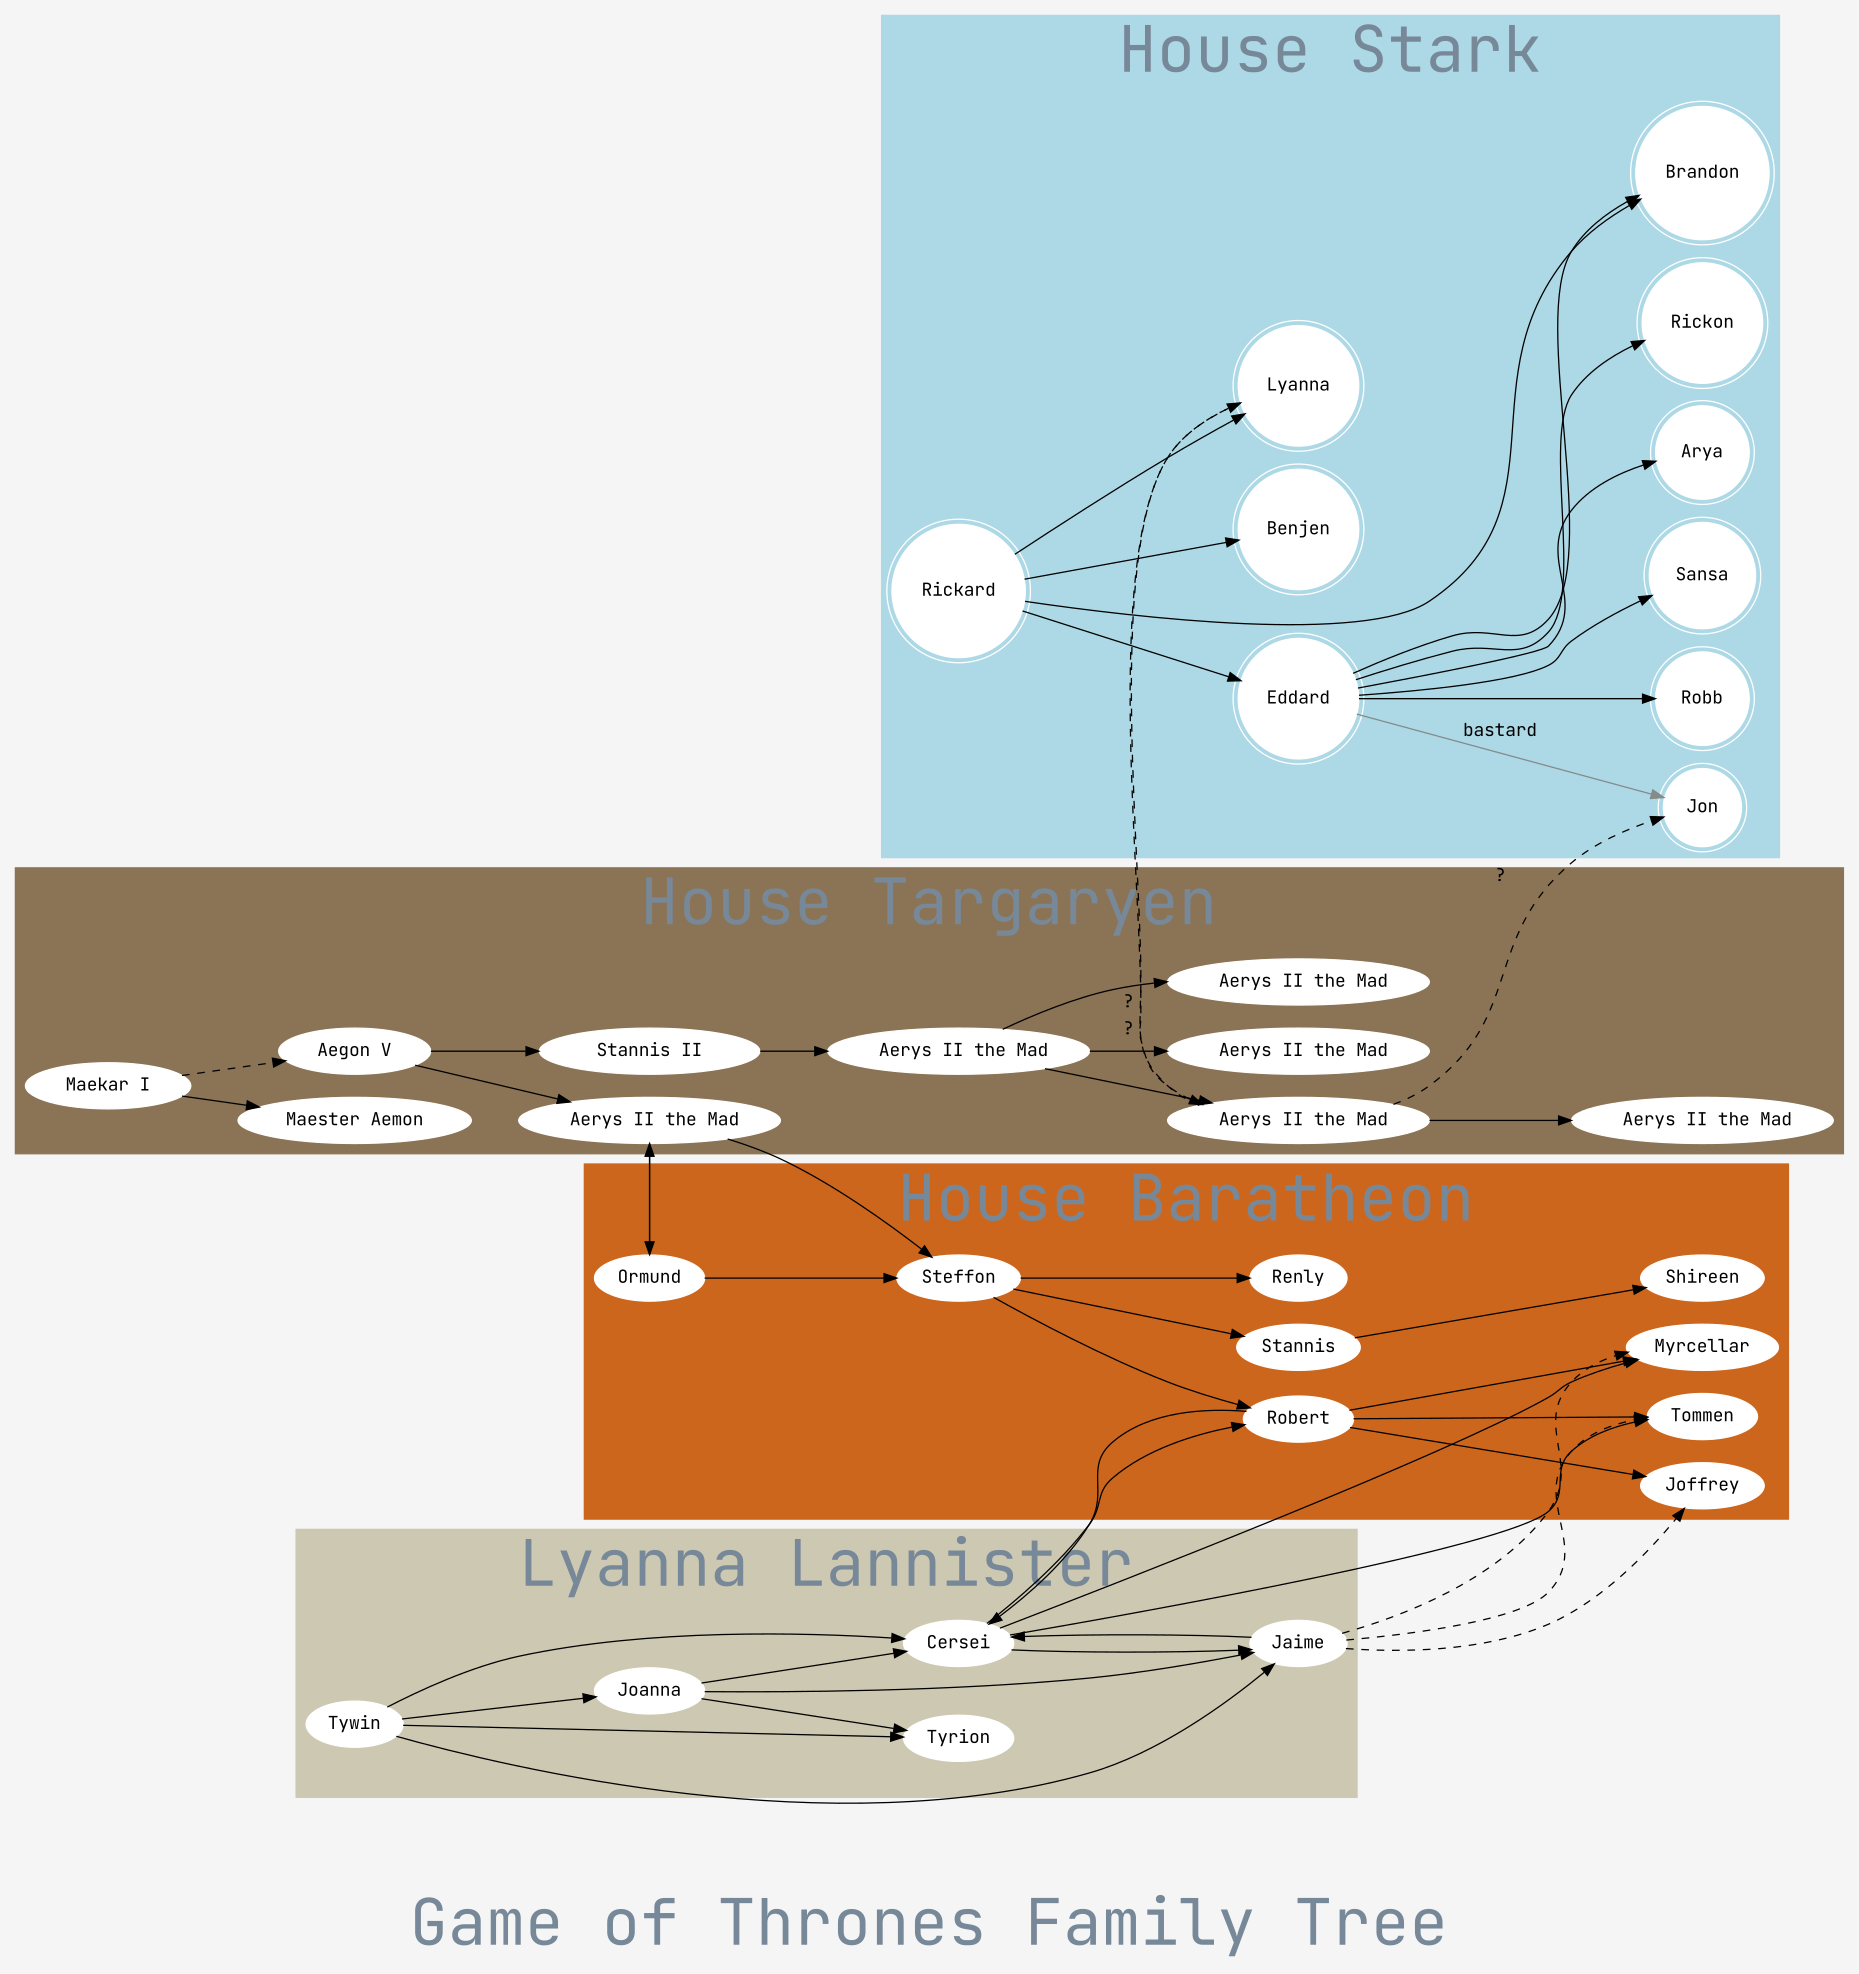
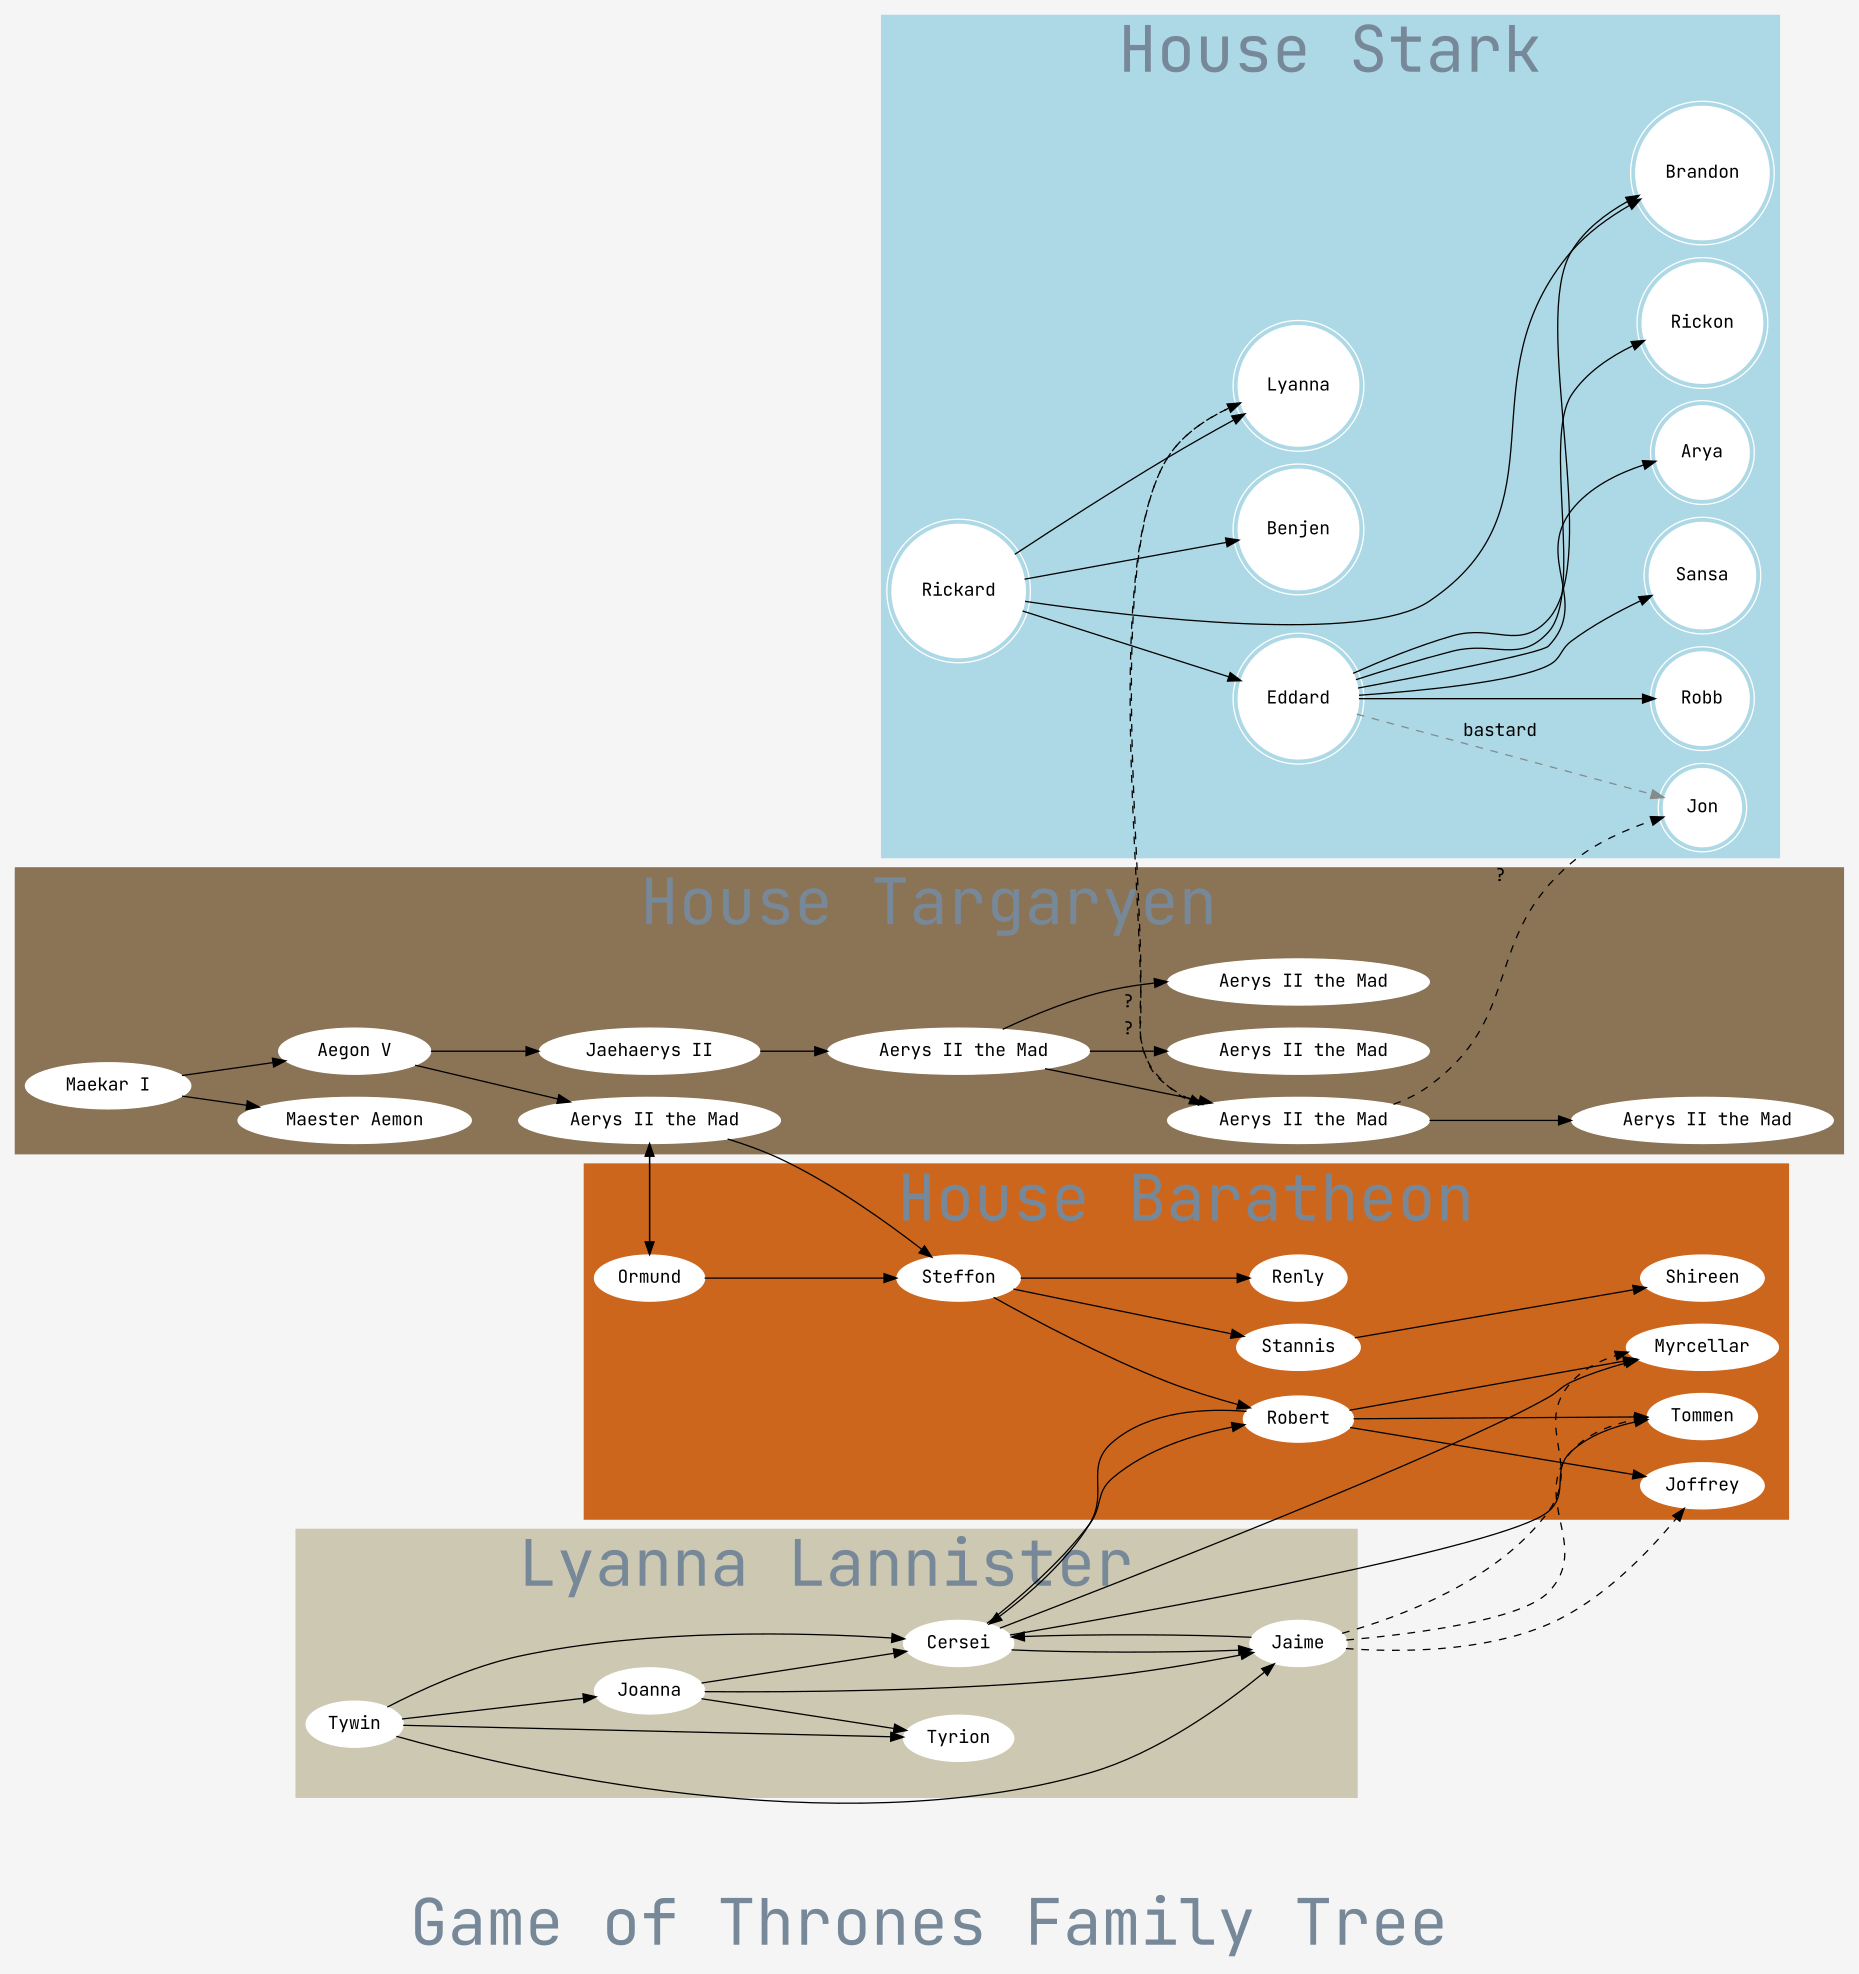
edge "Eddard" -> "Jon": style solid -> dashed
node "Stannis II": label "Stannis II" -> "Jaehaerys II"
edge "Maekar I" -> "Aegon V": style dashed -> solid
